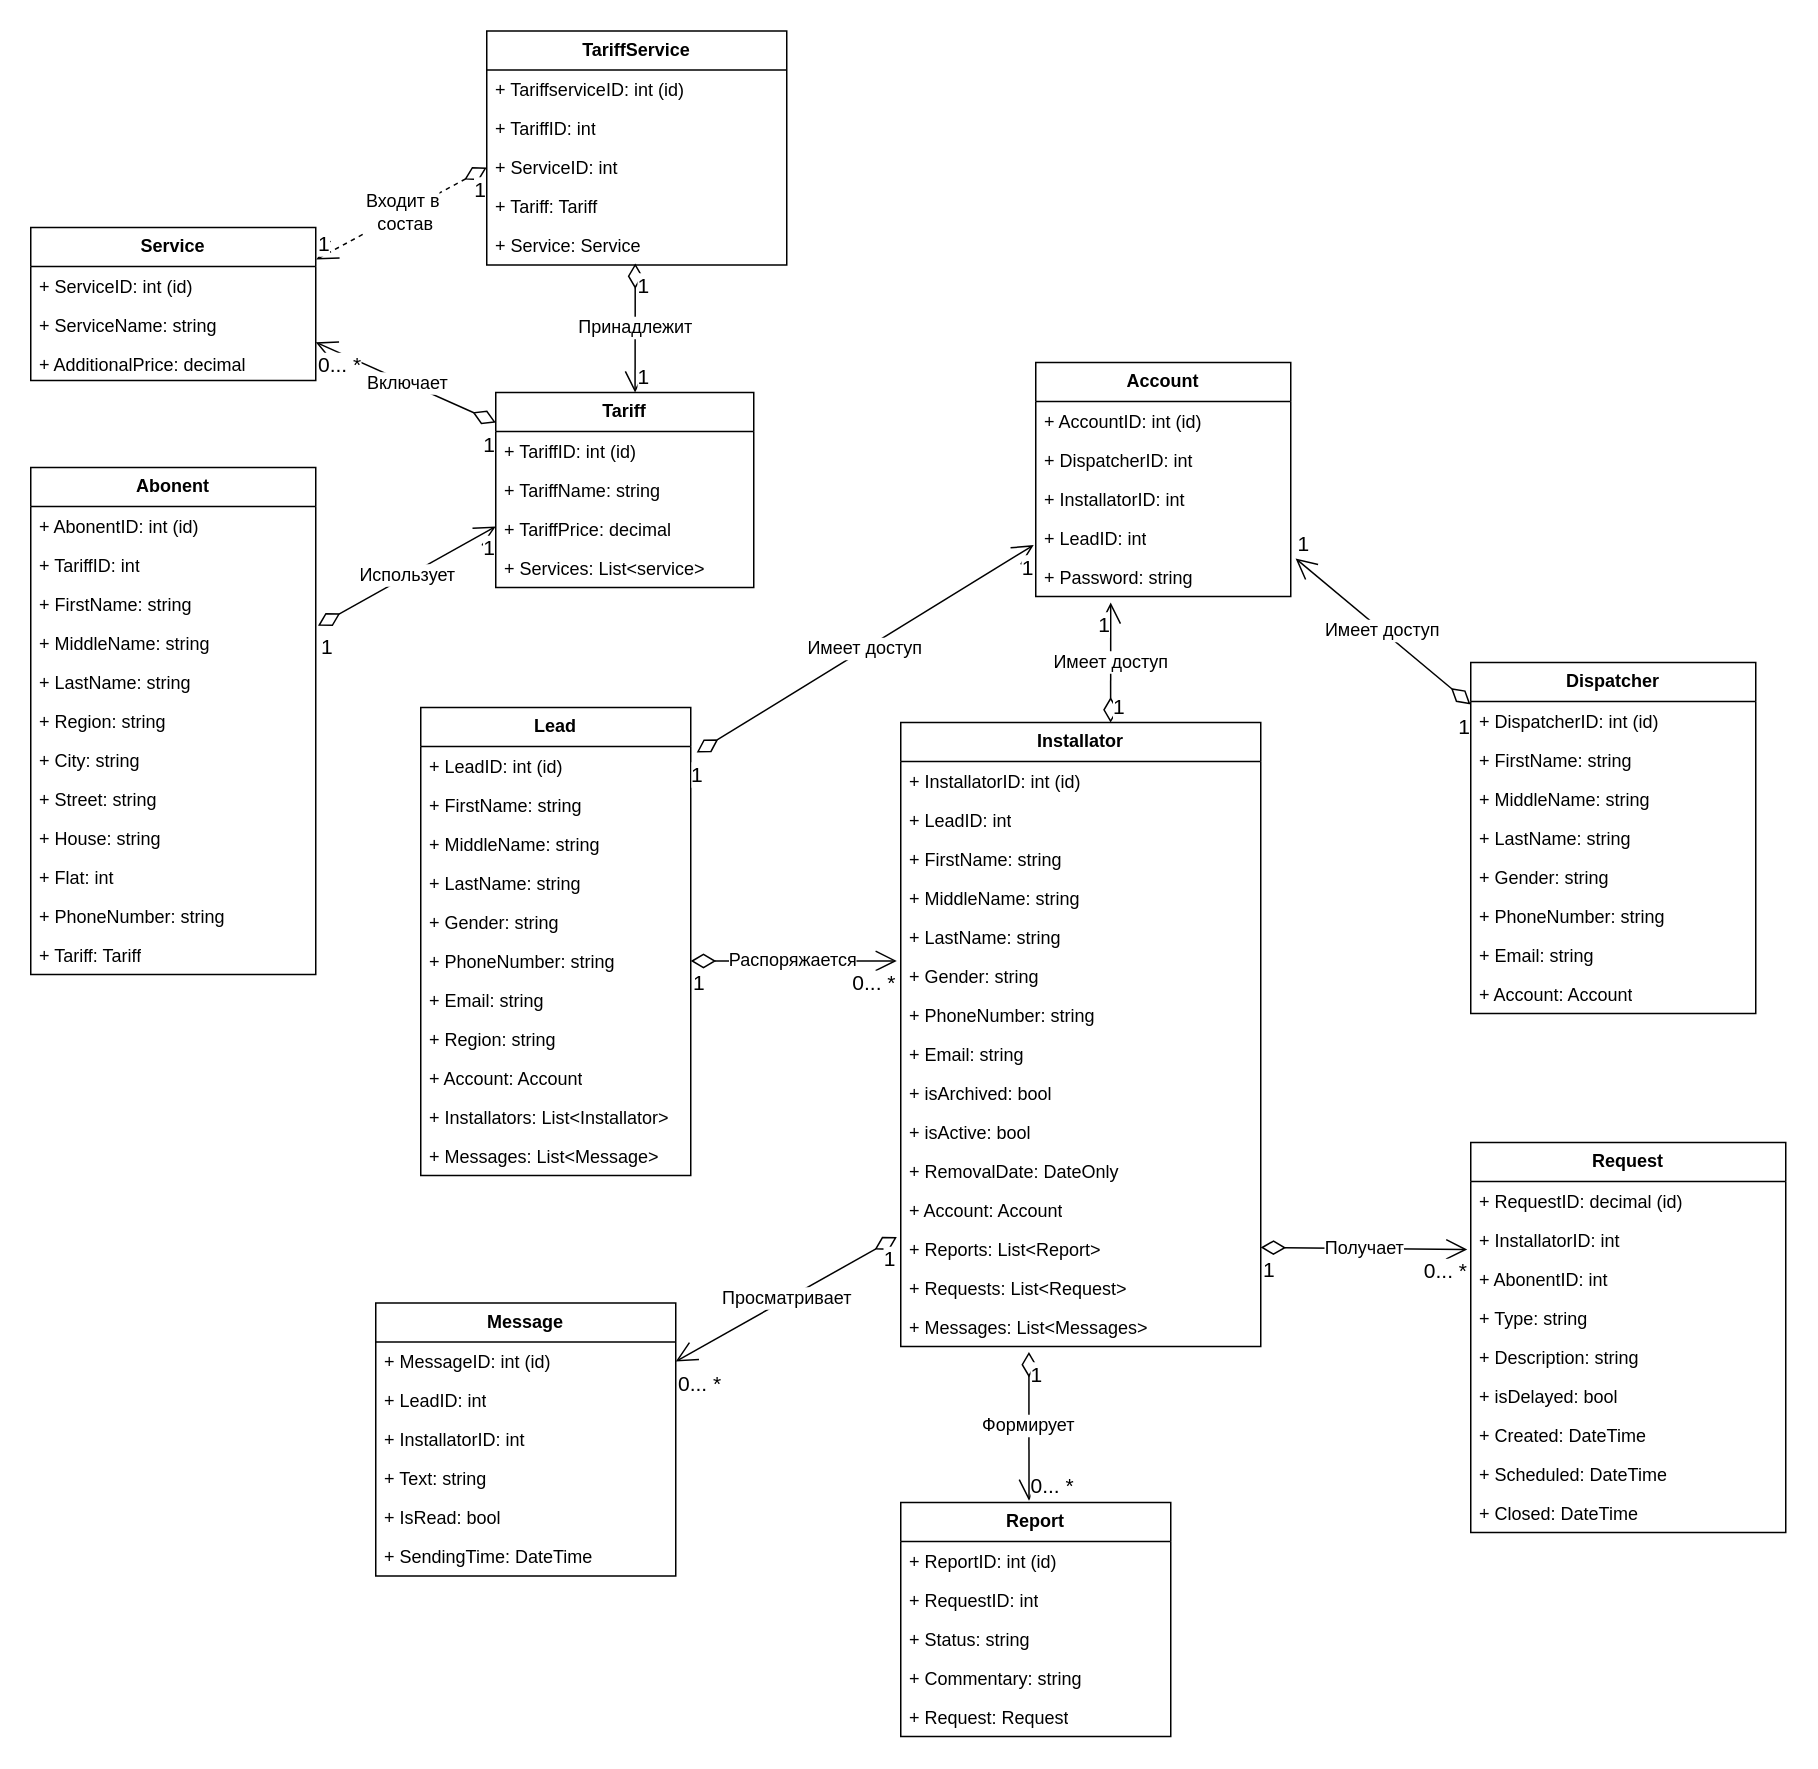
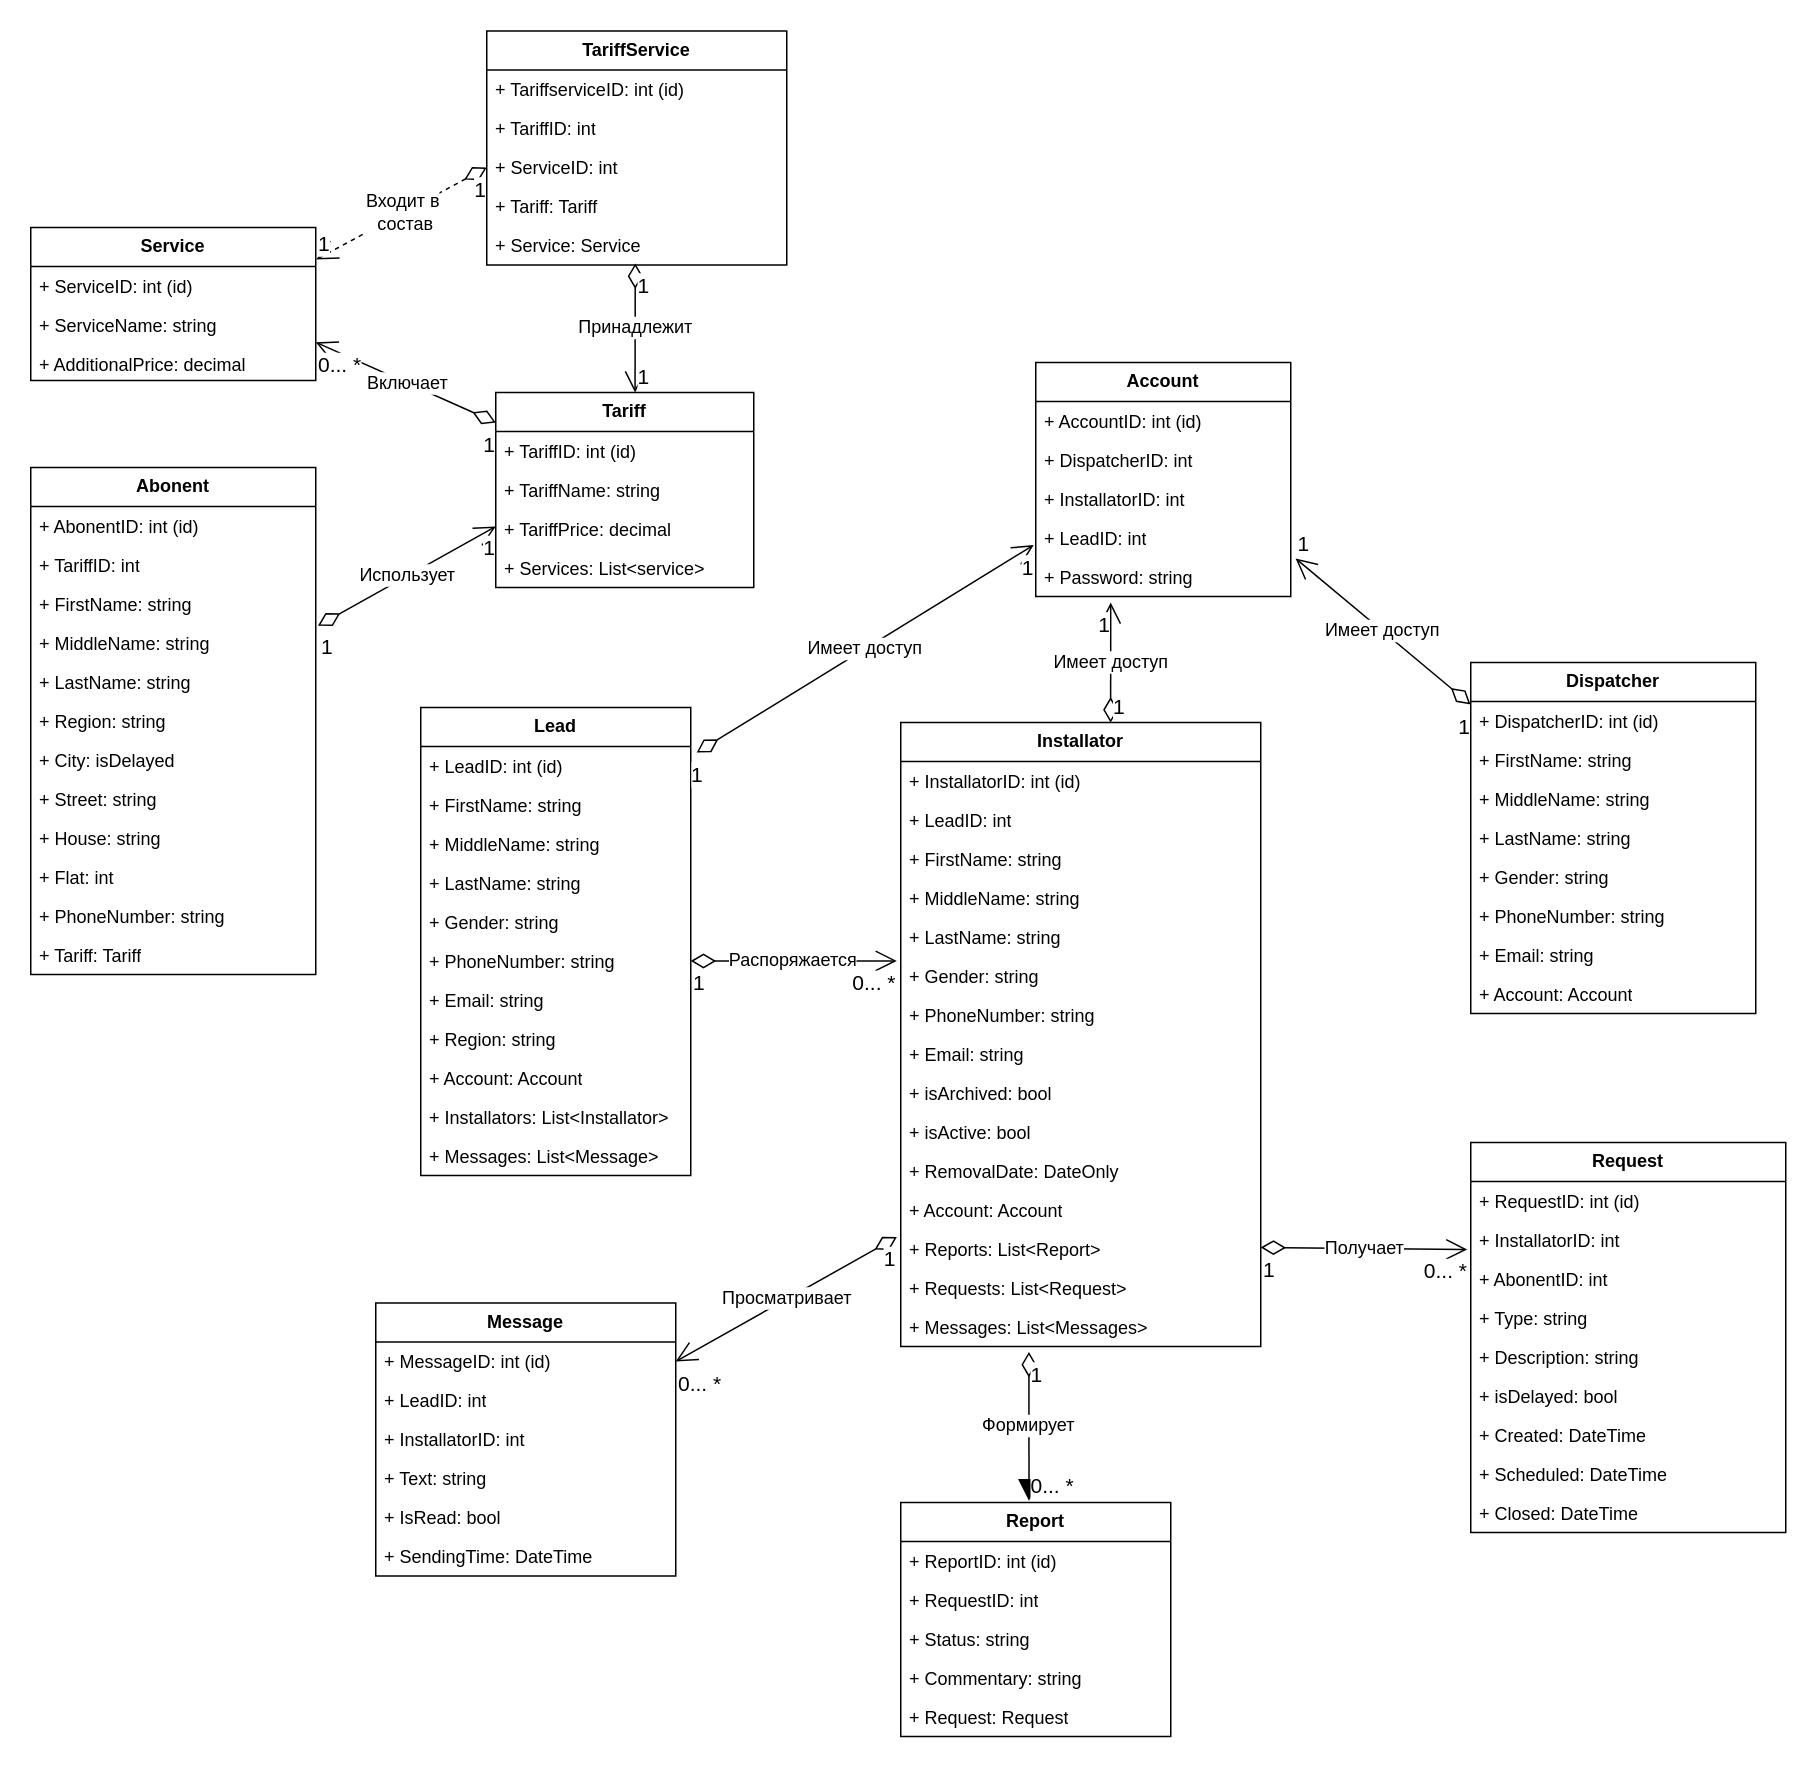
node "+ City: string": label "+ City: string" -> "+ City: isDelayed"
node "+ RequestID: decimal (id)": label "+ RequestID: decimal (id)" -> "+ RequestID: int (id)"
edge "+ Messages: List<Messages>" -- "Report": arrowhead open -> block
